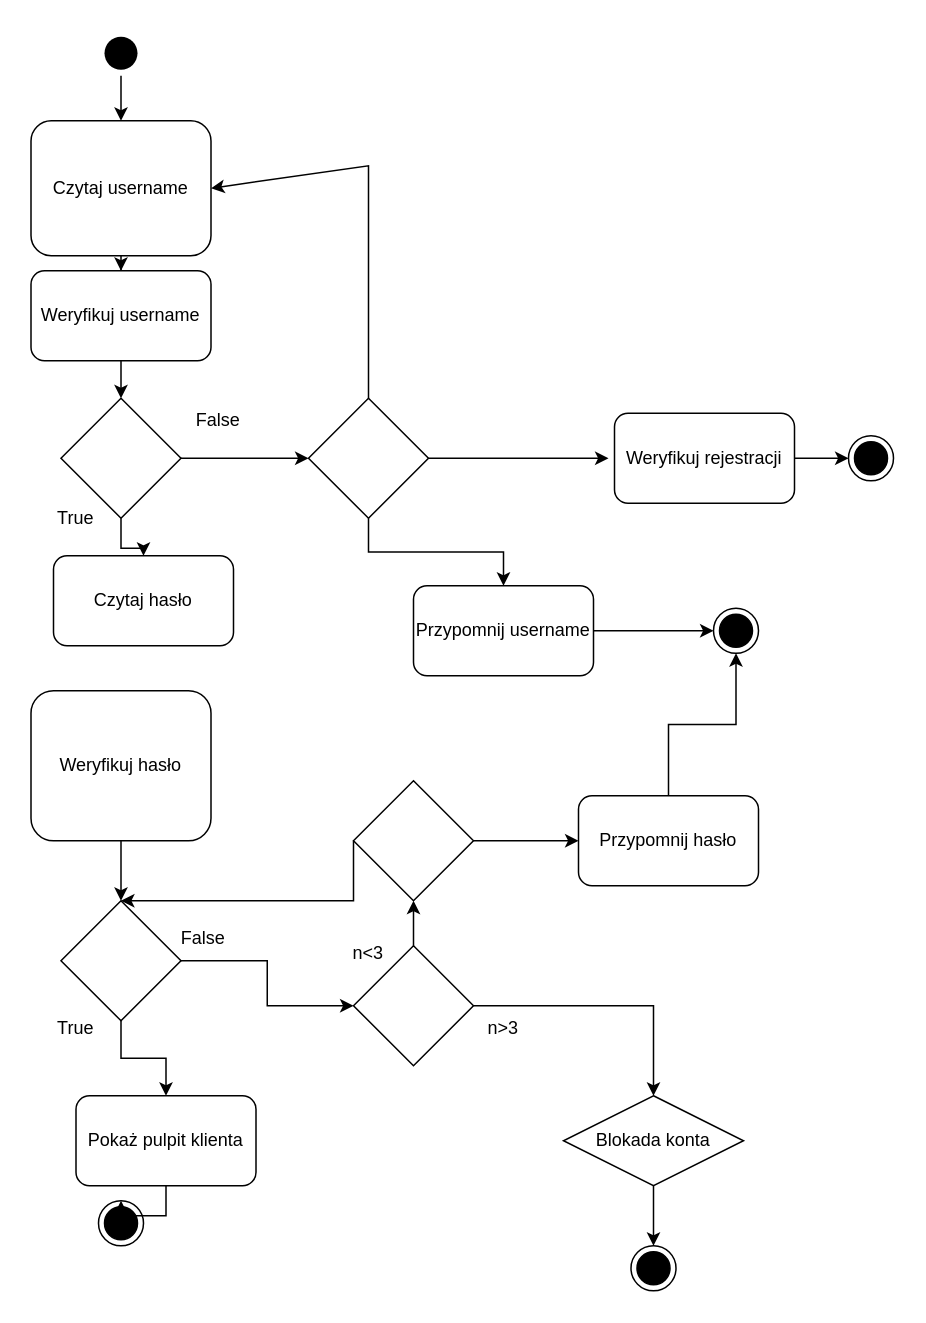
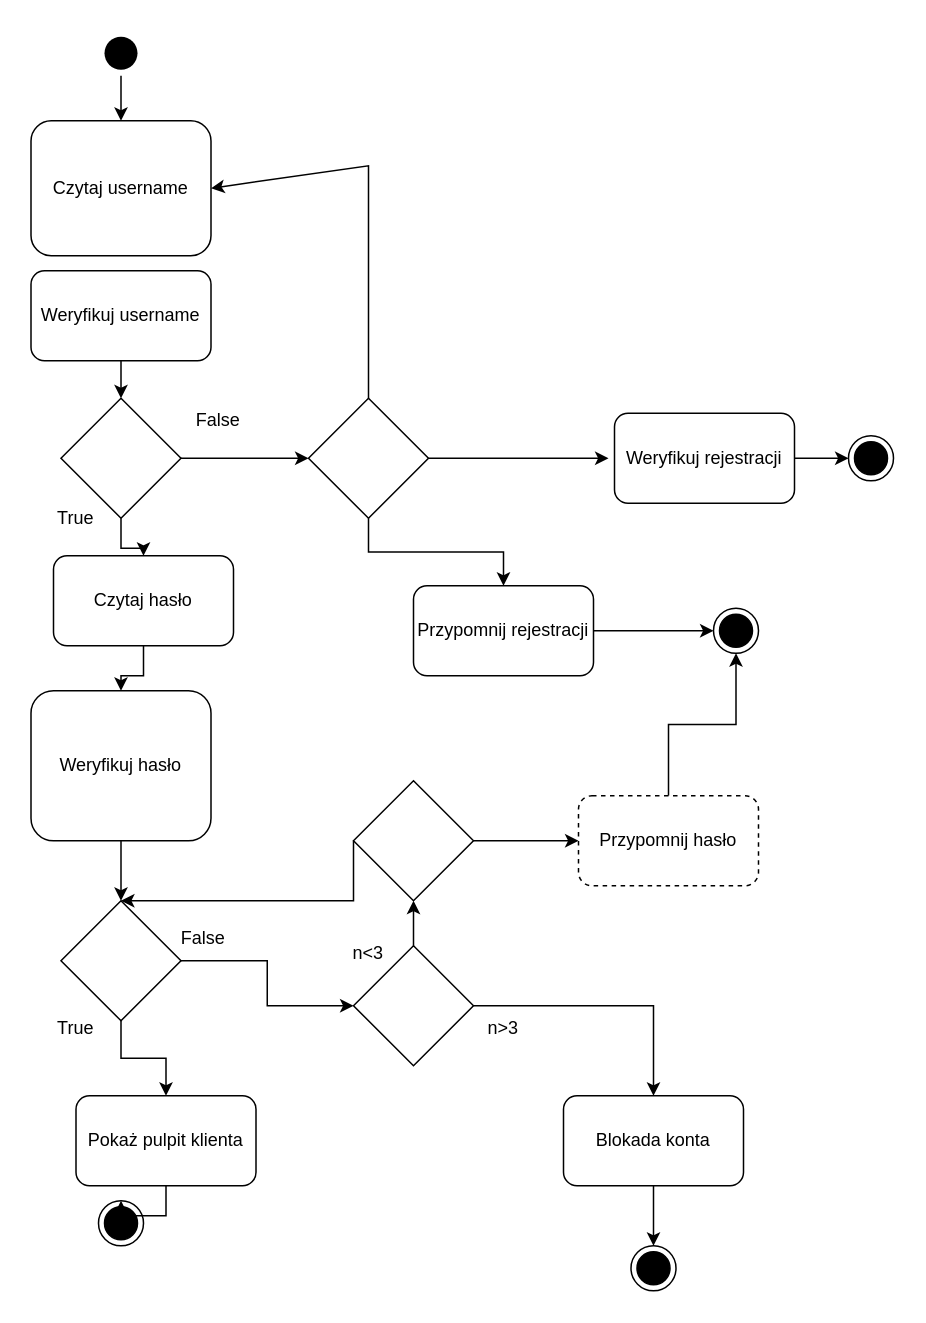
edge "Czytaj username" -> "Weryfikuj username": removed
node "Przypomnij username": label "Przypomnij username" -> "Przypomnij rejestracji"
edge "Czytaj hasło" -> "Weryfikuj hasło": added
node "Przypomnij hasło": style solid -> dashed
node "Blokada konta": shape diamond -> rounded rectangle
